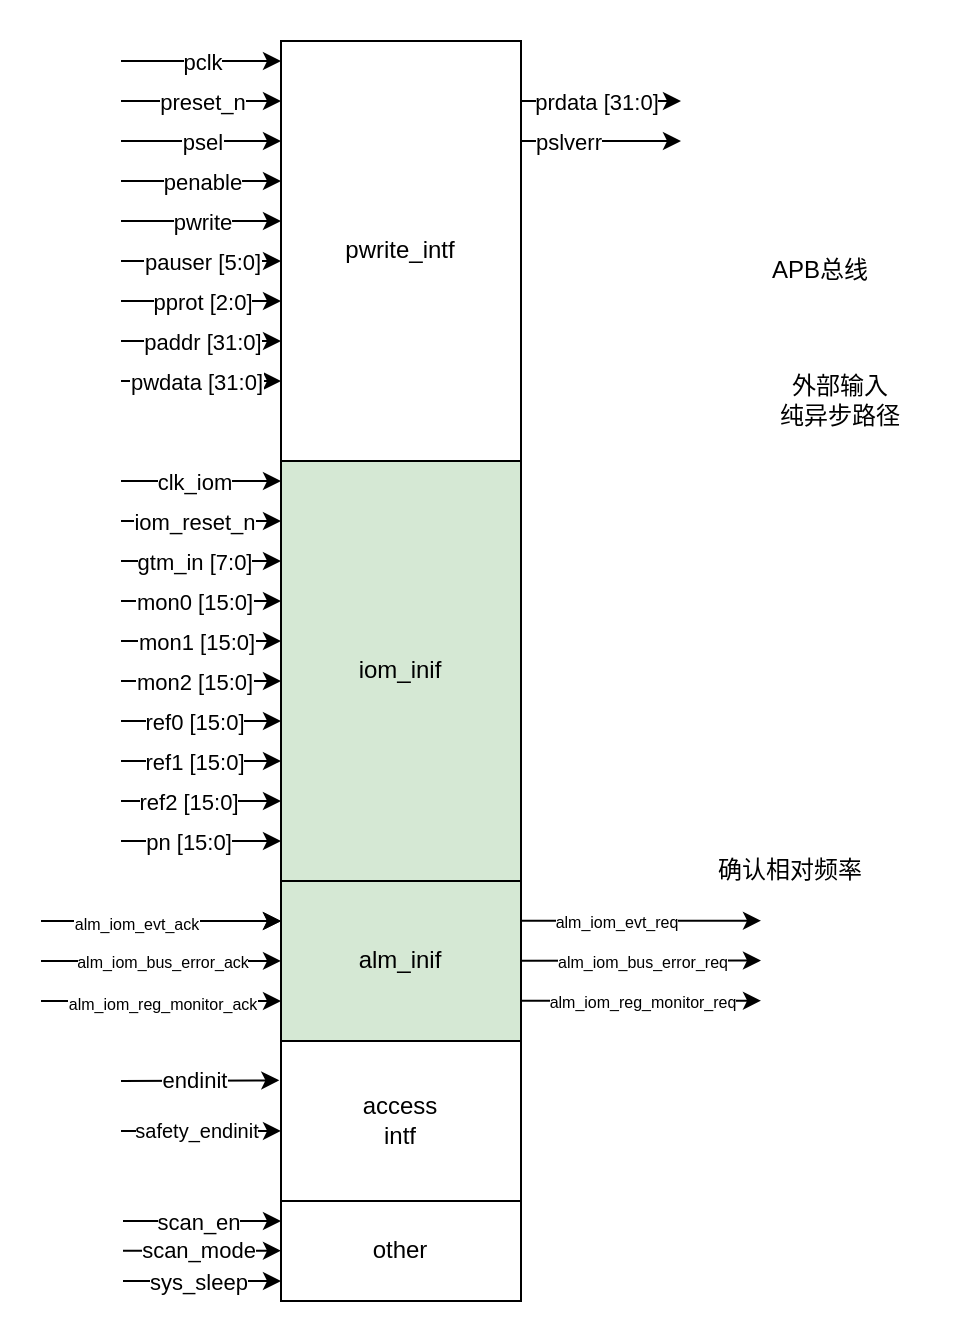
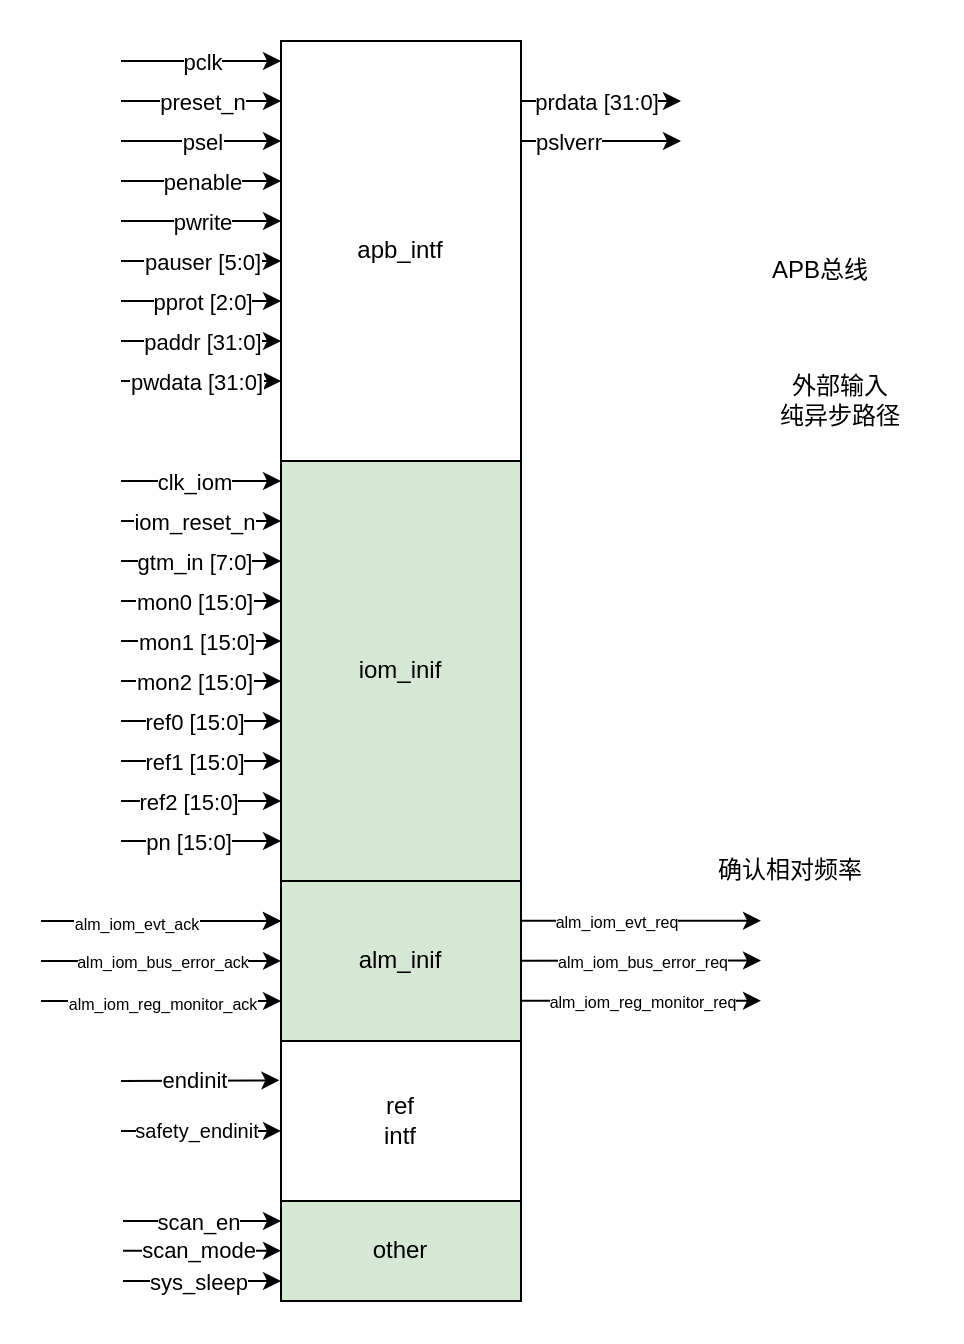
node "pwrite_intf": label "pwrite_intf" -> "apb_intf"
node "access intf": label "access intf" -> "ref intf"
node "other": fillcolor #ffffff -> #d5e8d4
